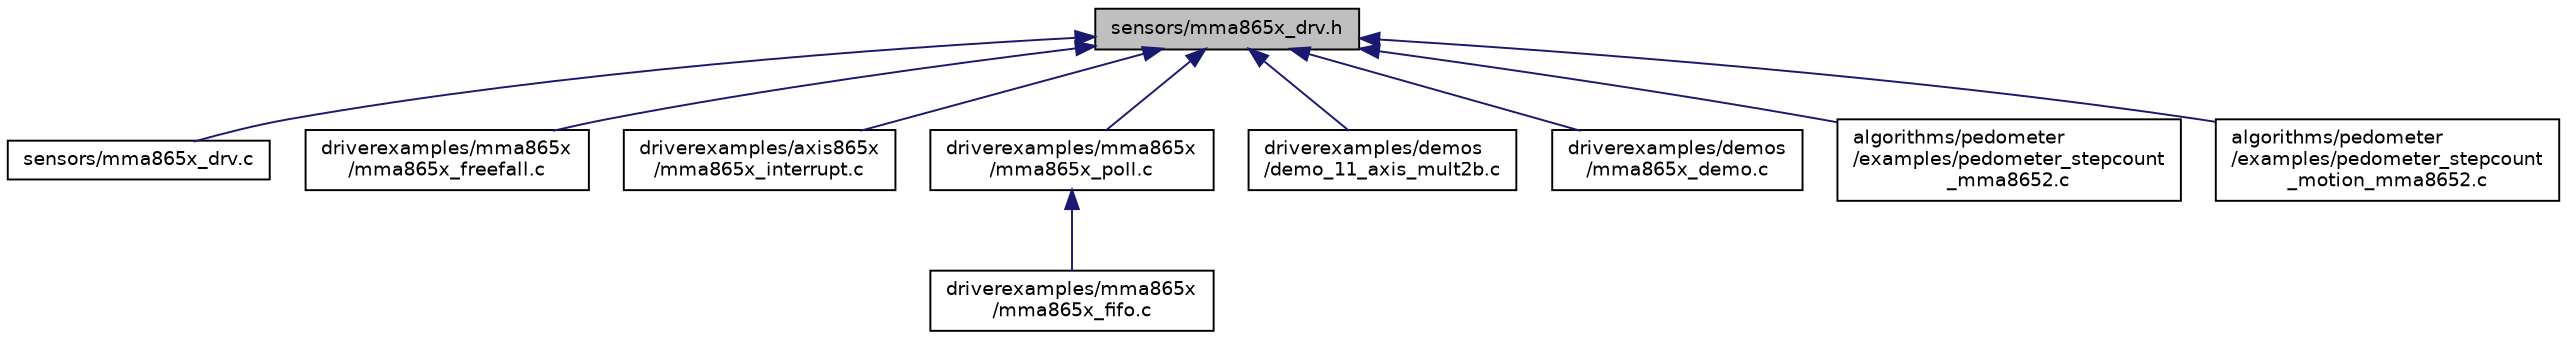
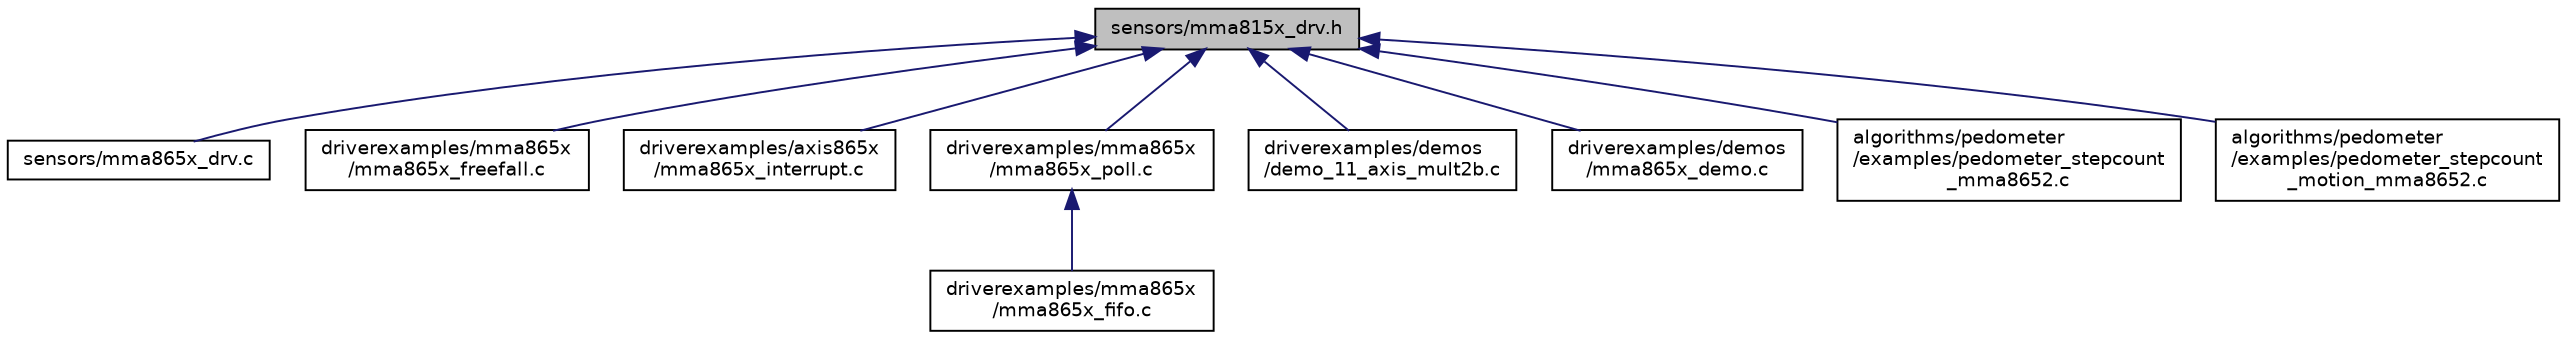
node "sensors/mma865x_drv.h": label "sensors/mma865x_drv.h" -> "sensors/mma815x_drv.h"
